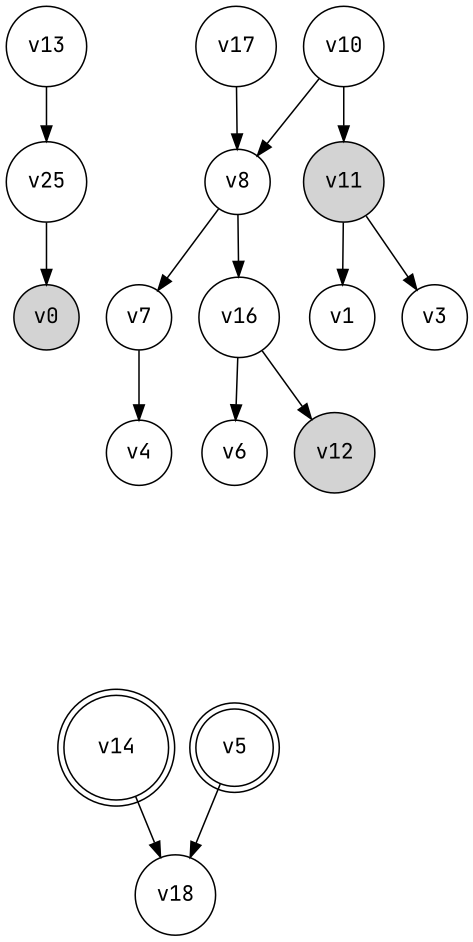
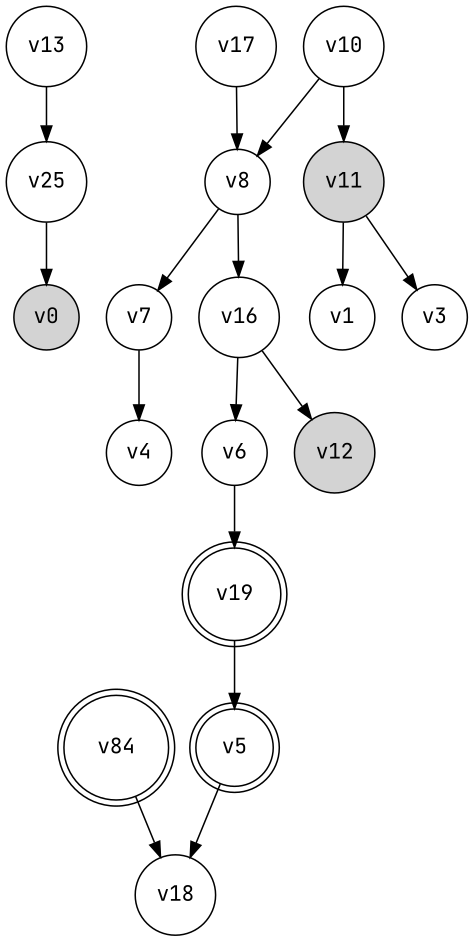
node "v19": added
node "v14": label "v14" -> "v84"
